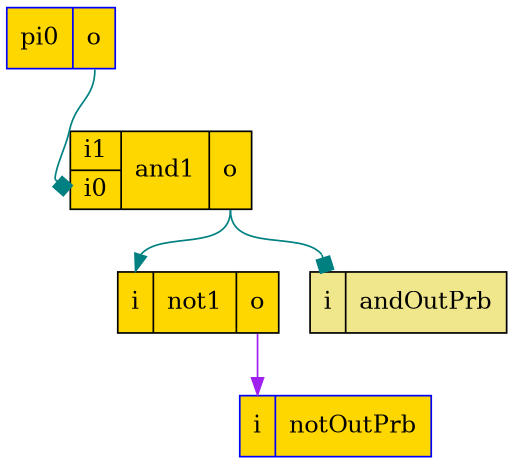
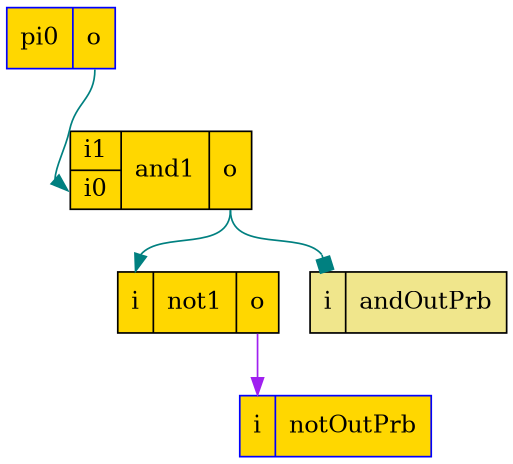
edge "pi0" -> "i1": arrowhead box -> normal
